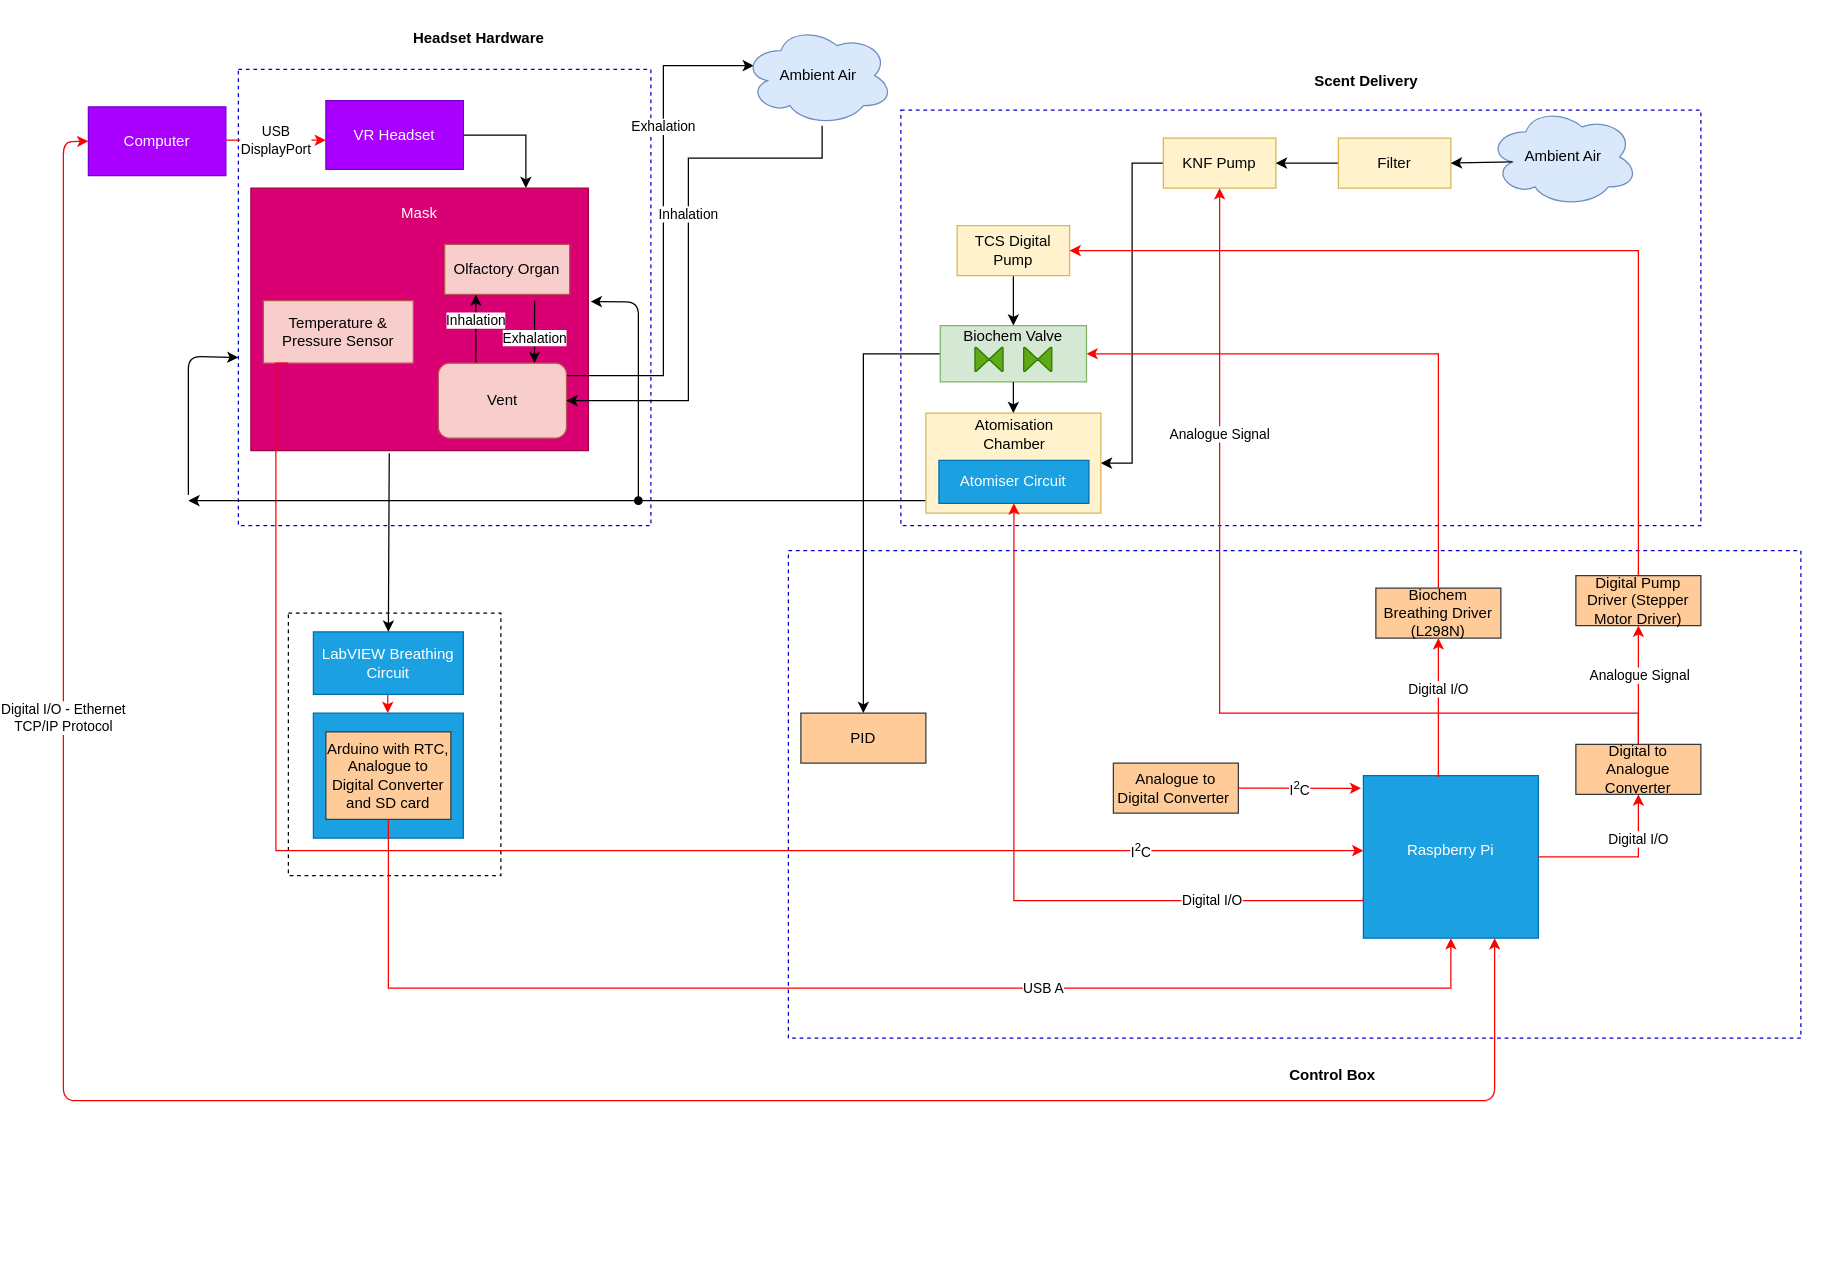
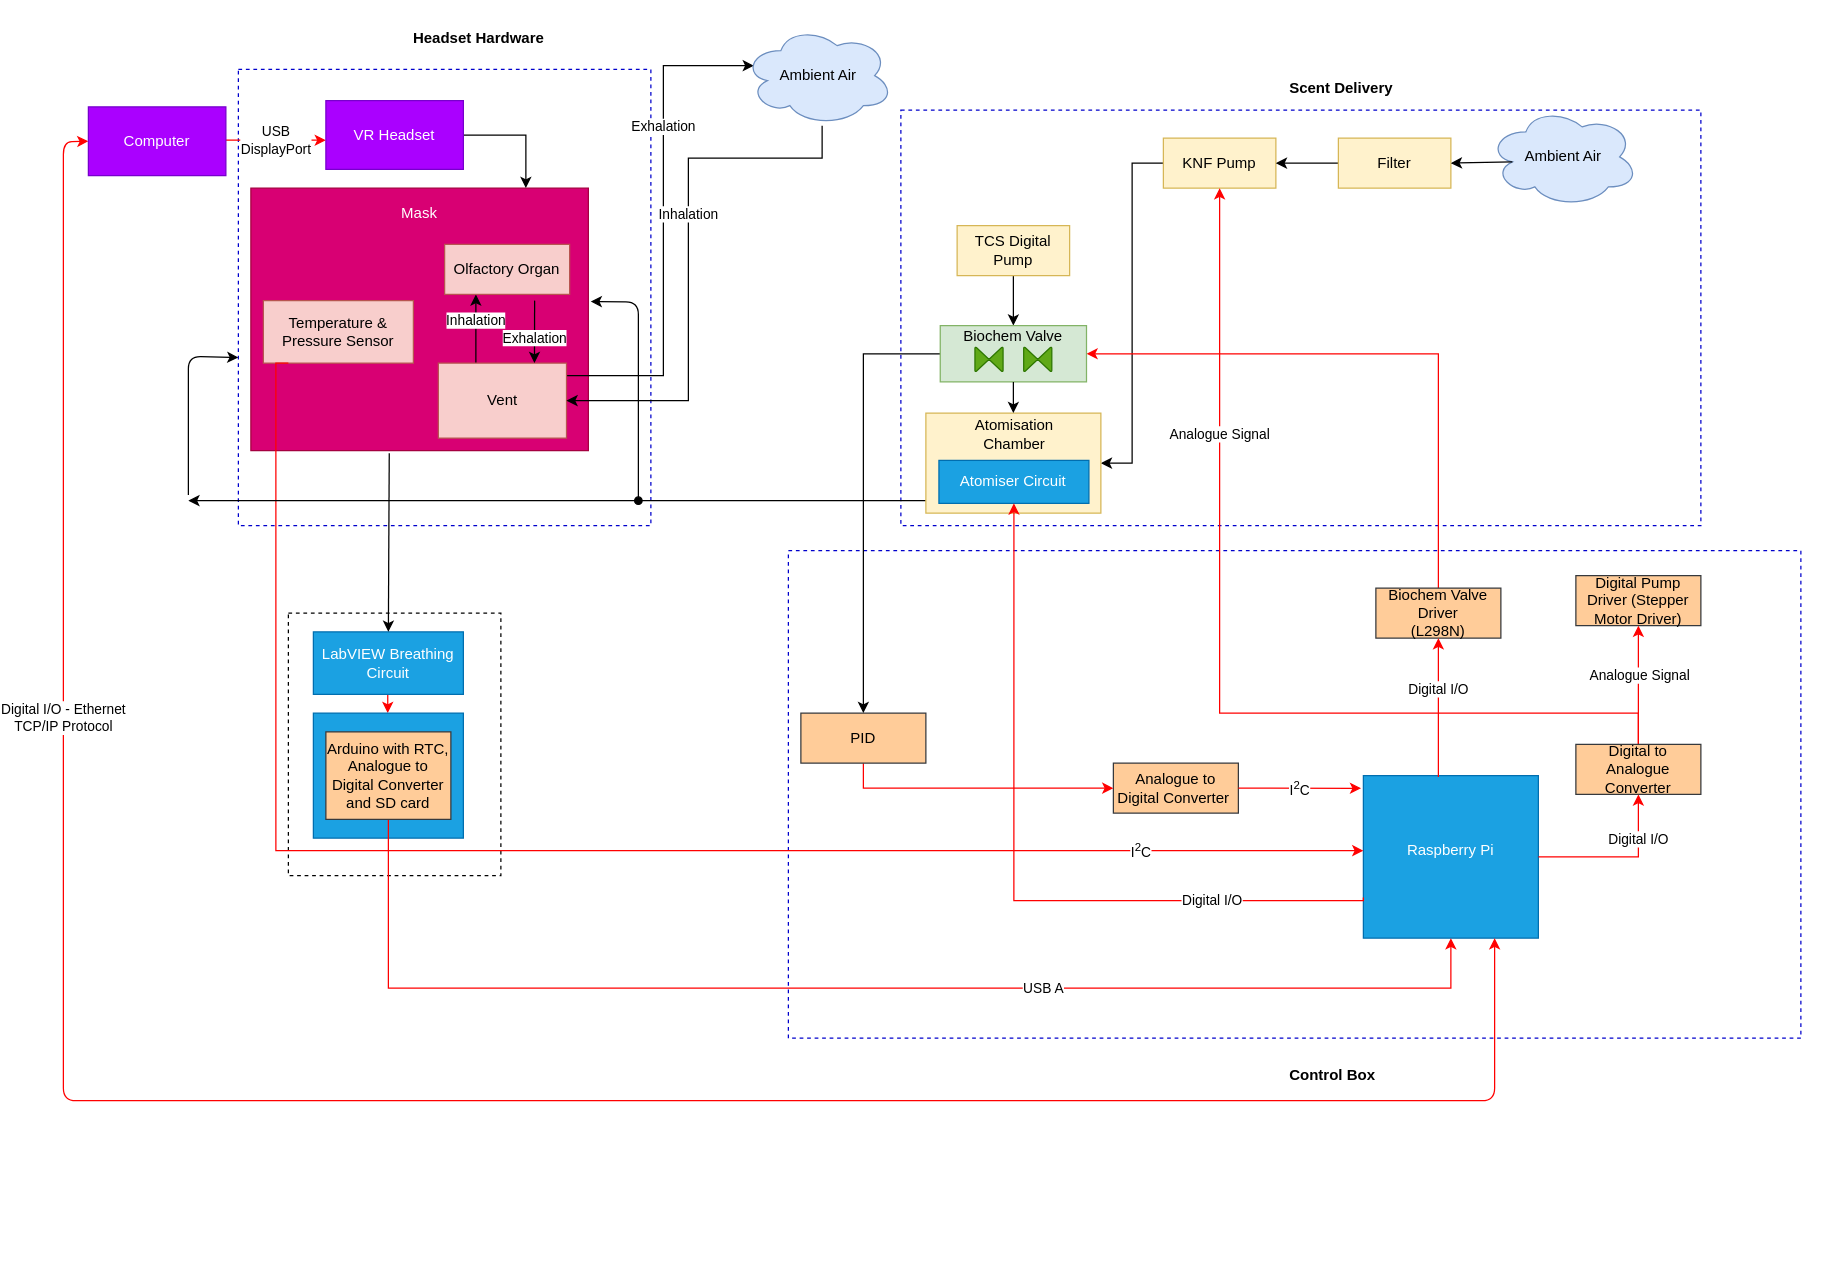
node "Scent Delivery": moved (1366, 82) -> (1341, 88)
edge "Digital Pump Driver (Stepper Motor Driver)" -> "TCS Digital Pump": removed
node "Vent": shape rounded rectangle -> rectangle
node "Biochem Breathing Driver (L298N)": label "Biochem Breathing Driver (L298N)" -> "Biochem Valve Driver (L298N)"
edge "PID" -> "Analogue to Digital Converter": added
